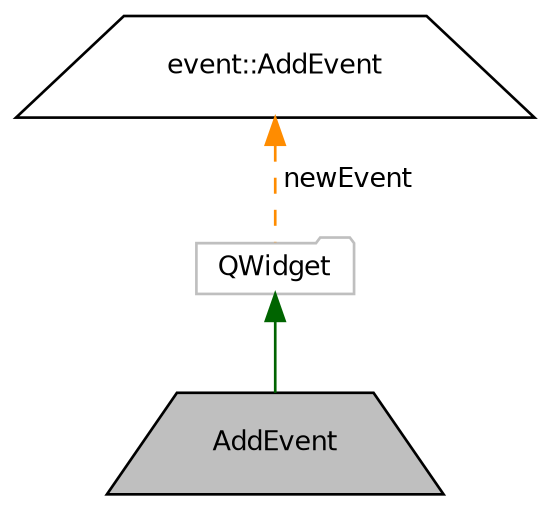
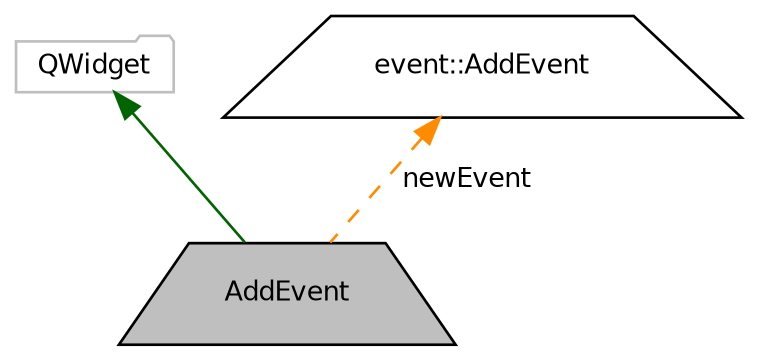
edge "QWidget" -> "event::AddEvent": now "AddEvent" -> "event::AddEvent"
